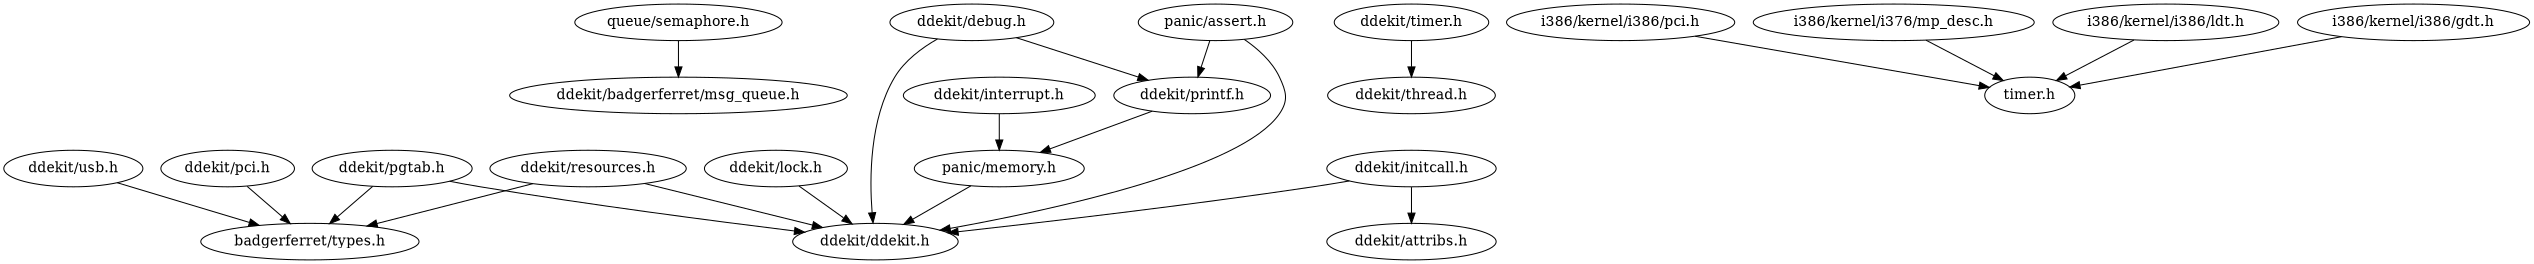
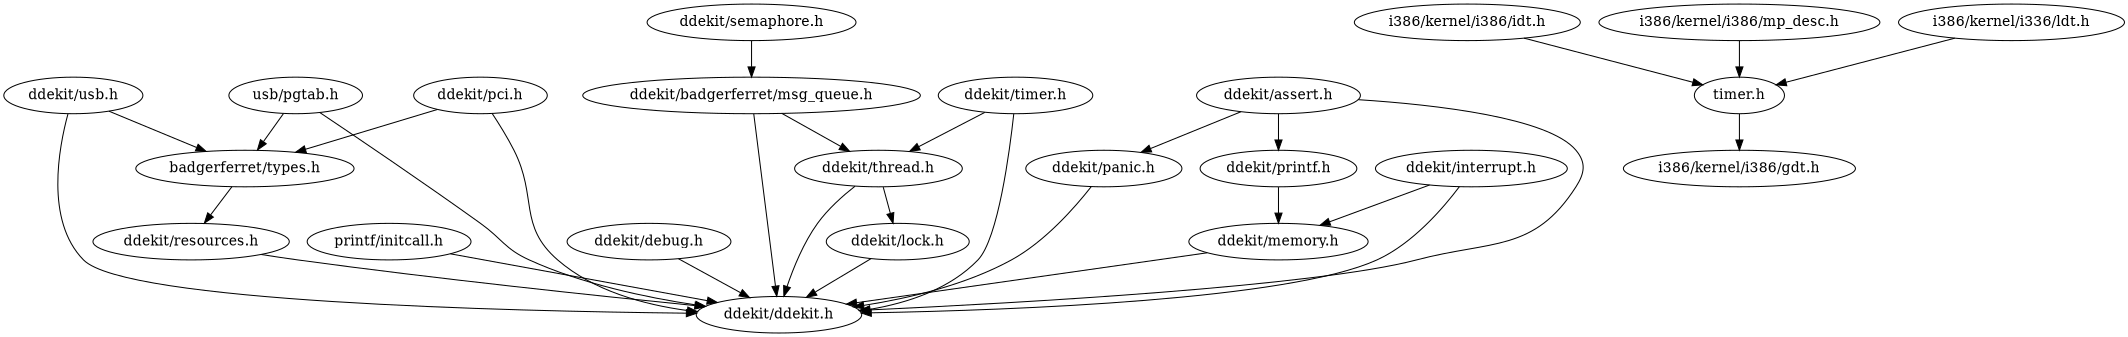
node "queue/semaphore.h": label "queue/semaphore.h" -> "ddekit/semaphore.h"
node "panic/assert.h": label "panic/assert.h" -> "ddekit/assert.h"
node "i386/kernel/i386/pci.h": label "i386/kernel/i386/pci.h" -> "i386/kernel/i386/idt.h"
node "i386/kernel/i376/mp_desc.h": label "i386/kernel/i376/mp_desc.h" -> "i386/kernel/i386/mp_desc.h"
node "i386/kernel/i386/ldt.h": label "i386/kernel/i386/ldt.h" -> "i386/kernel/i336/ldt.h"
edge "ddekit/debug.h" -> "ddekit/printf.h": removed
edge "i386/kernel/i386/gdt.h" -> "timer.h": reversed
edge "ddekit/badgerferret/msg_queue.h" -> "ddekit/thread.h": added
node "ddekit/pgtab.h": label "ddekit/pgtab.h" -> "usb/pgtab.h"
node "panic/memory.h": label "panic/memory.h" -> "ddekit/memory.h"
node "ddekit/panic.h": added
node "ddekit/initcall.h": label "ddekit/initcall.h" -> "printf/initcall.h"
edge "ddekit/badgerferret/msg_queue.h" -> "ddekit/ddekit.h": added
edge "ddekit/thread.h" -> "ddekit/lock.h": added
edge "ddekit/resources.h" -> "badgerferret/types.h": reversed
edge "ddekit/thread.h" -> "ddekit/ddekit.h": added
node "ddekit/attribs.h": removed
edge "ddekit/timer.h" -> "ddekit/ddekit.h": added
edge "ddekit/pci.h" -> "ddekit/ddekit.h": added
edge "ddekit/interrupt.h" -> "ddekit/ddekit.h": added
edge "ddekit/usb.h" -> "ddekit/ddekit.h": added
